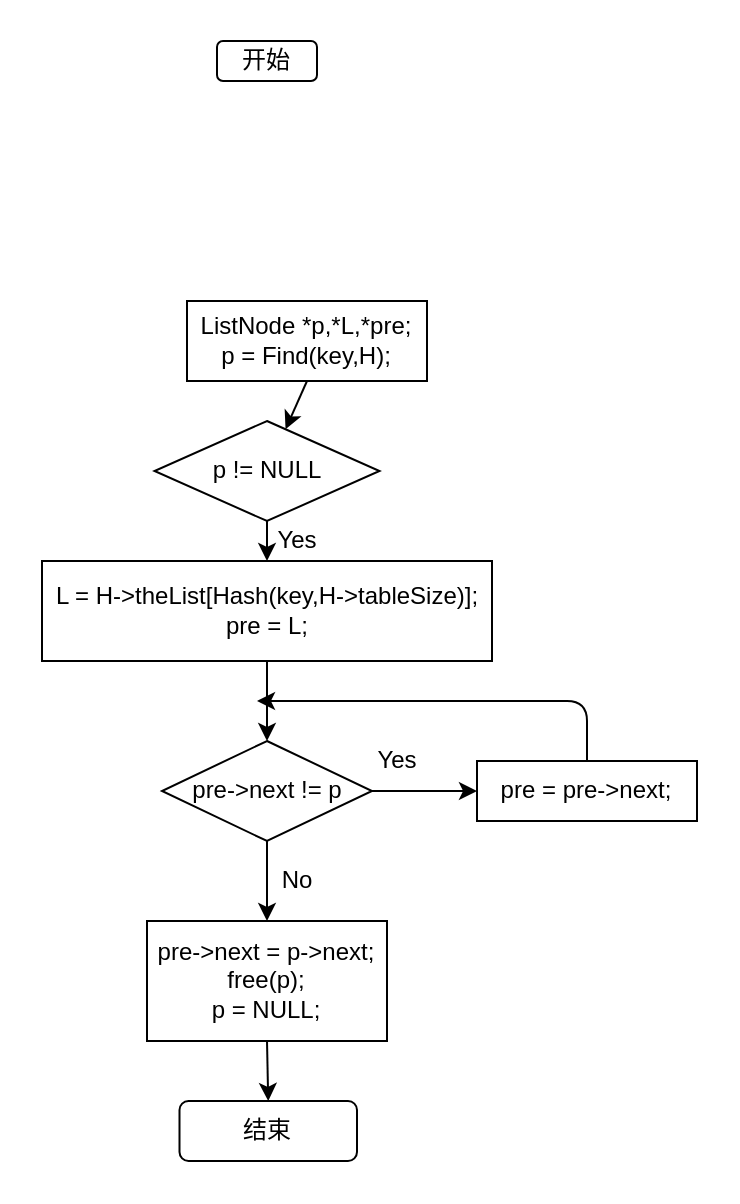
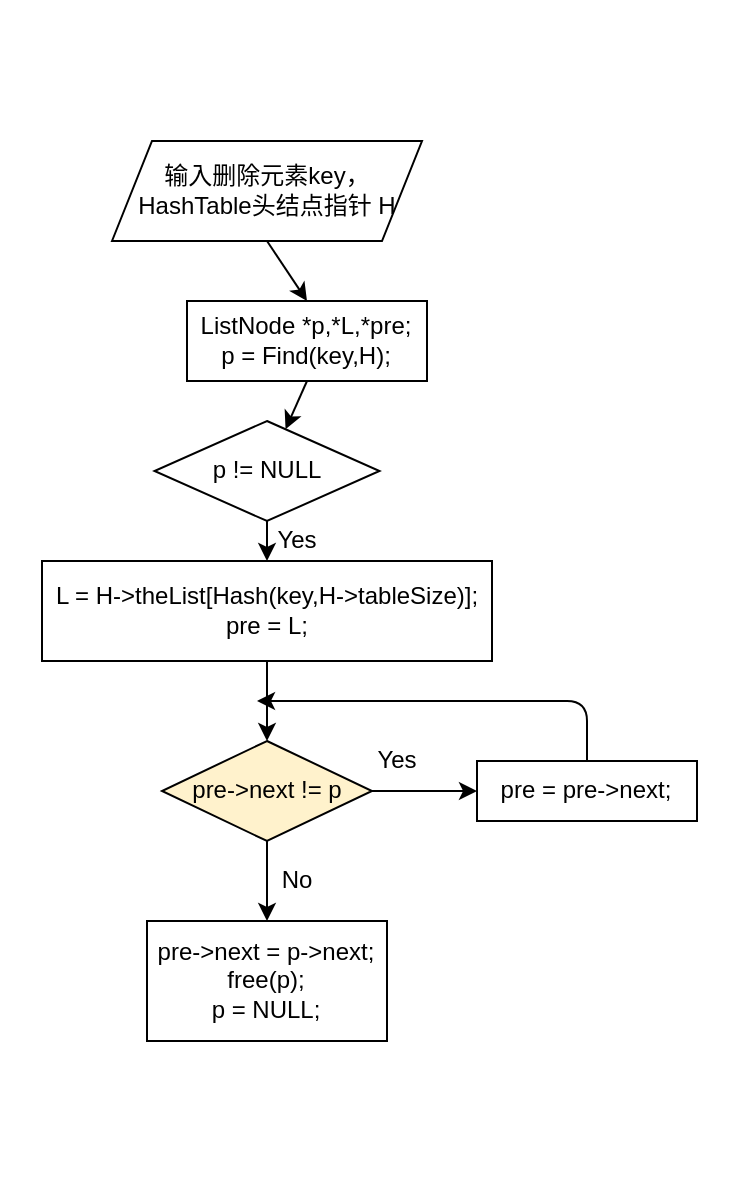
node "开始": removed
node "输入删除元素key， HashTable头结点指针 H": added
edge "输入删除元素key， HashTable头结点指针 H" -> "ListNode *p,*L,*pre; p = Find(key,H);": added
node "pre->next != p": fillcolor #ffffff -> #fff2cc
edge "pre->next = p->next; free(p); p = NULL;" -> "结束": removed
node "结束": removed
